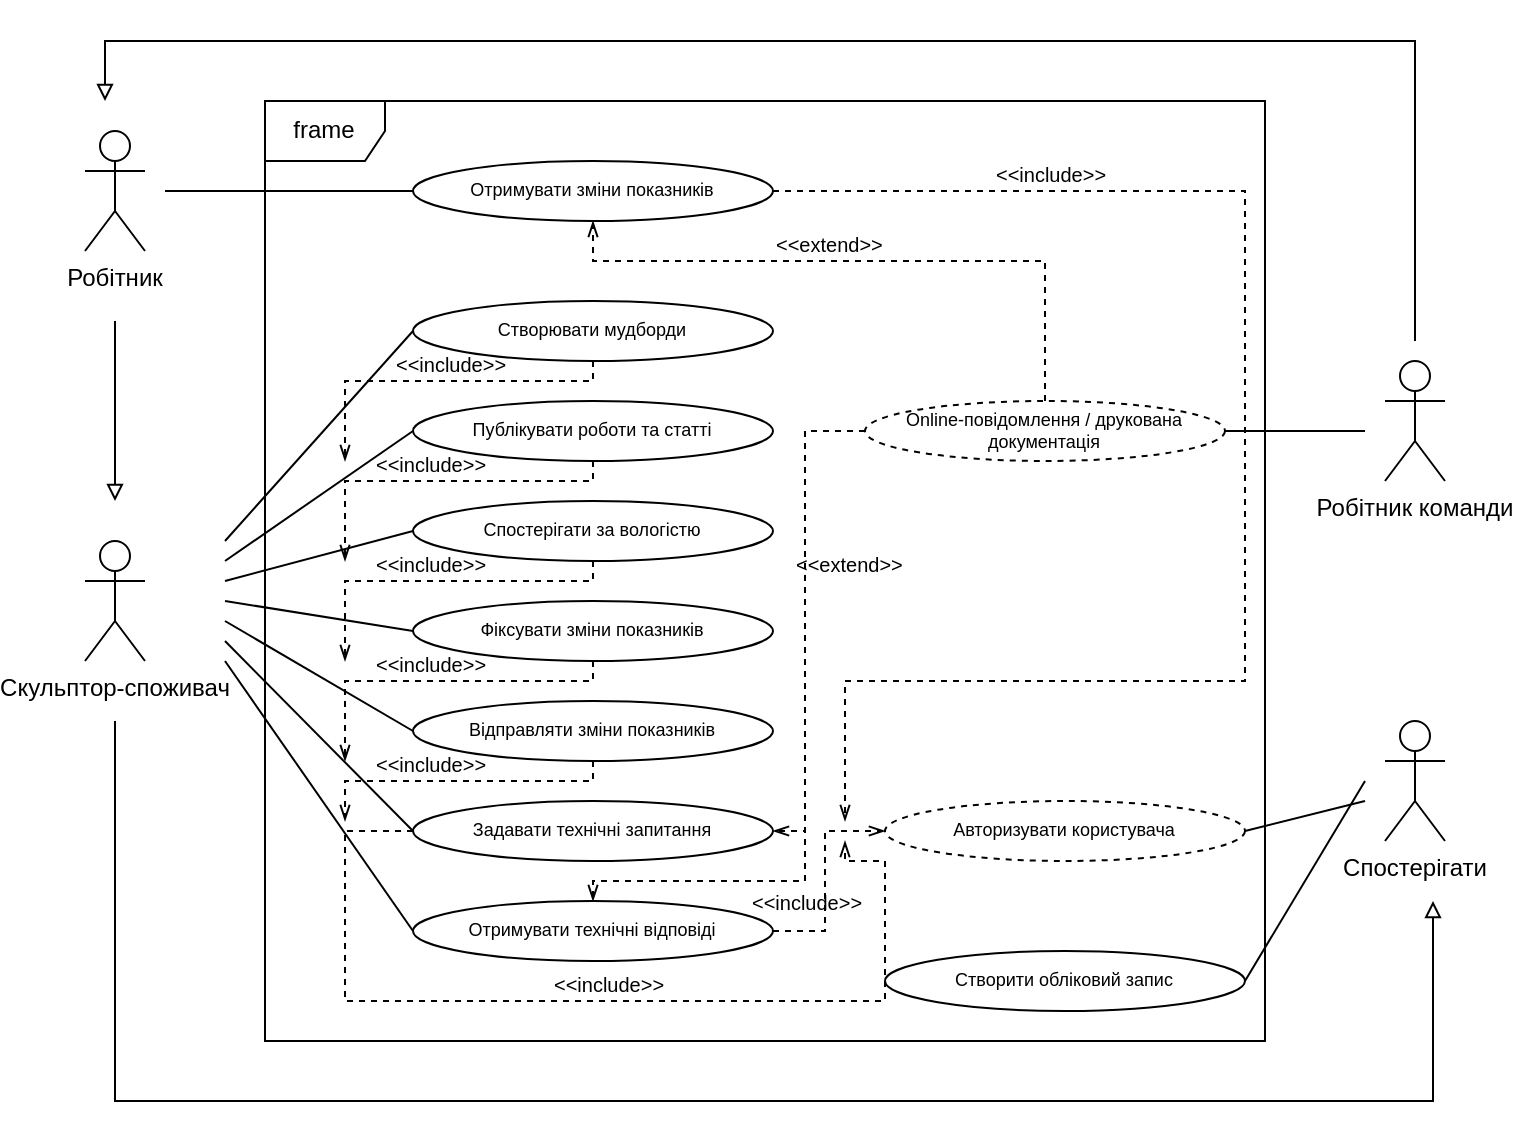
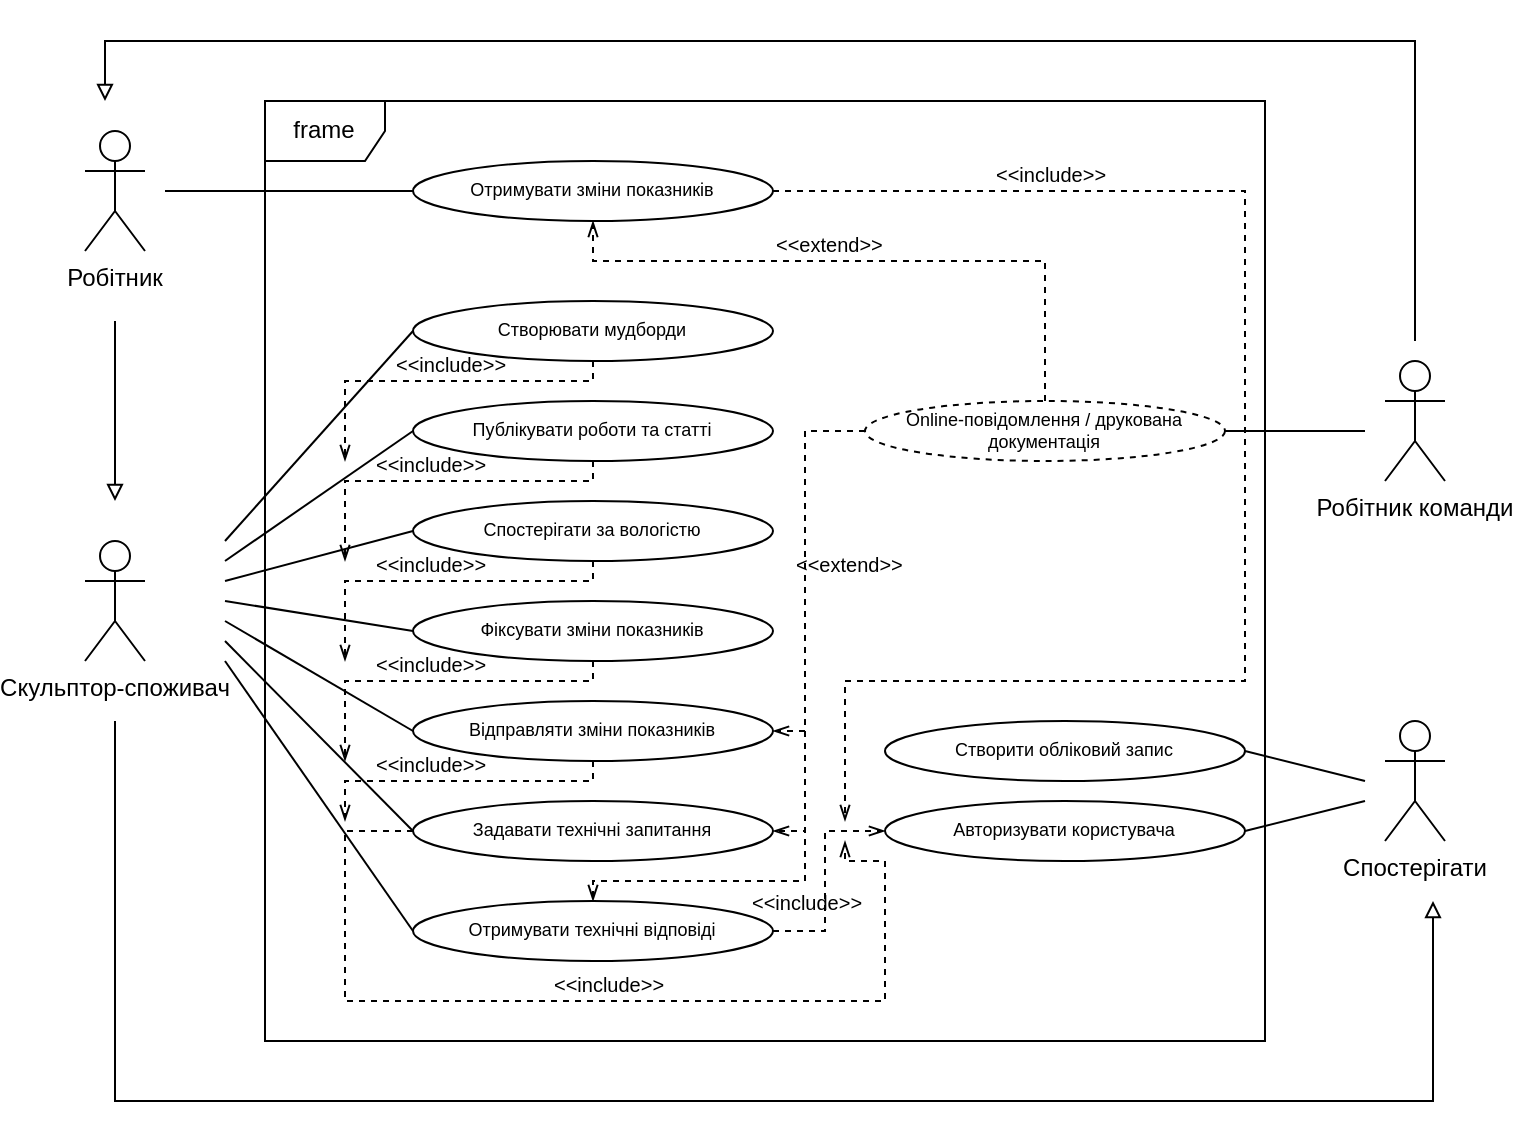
edge "Online-повідомлення / друкована документація" -> "Відправляти зміни показників": added
node "Авторизувати користувача": style dashed -> solid
node "Створити обліковий запис": moved (1065, 981) -> (1065, 751)
